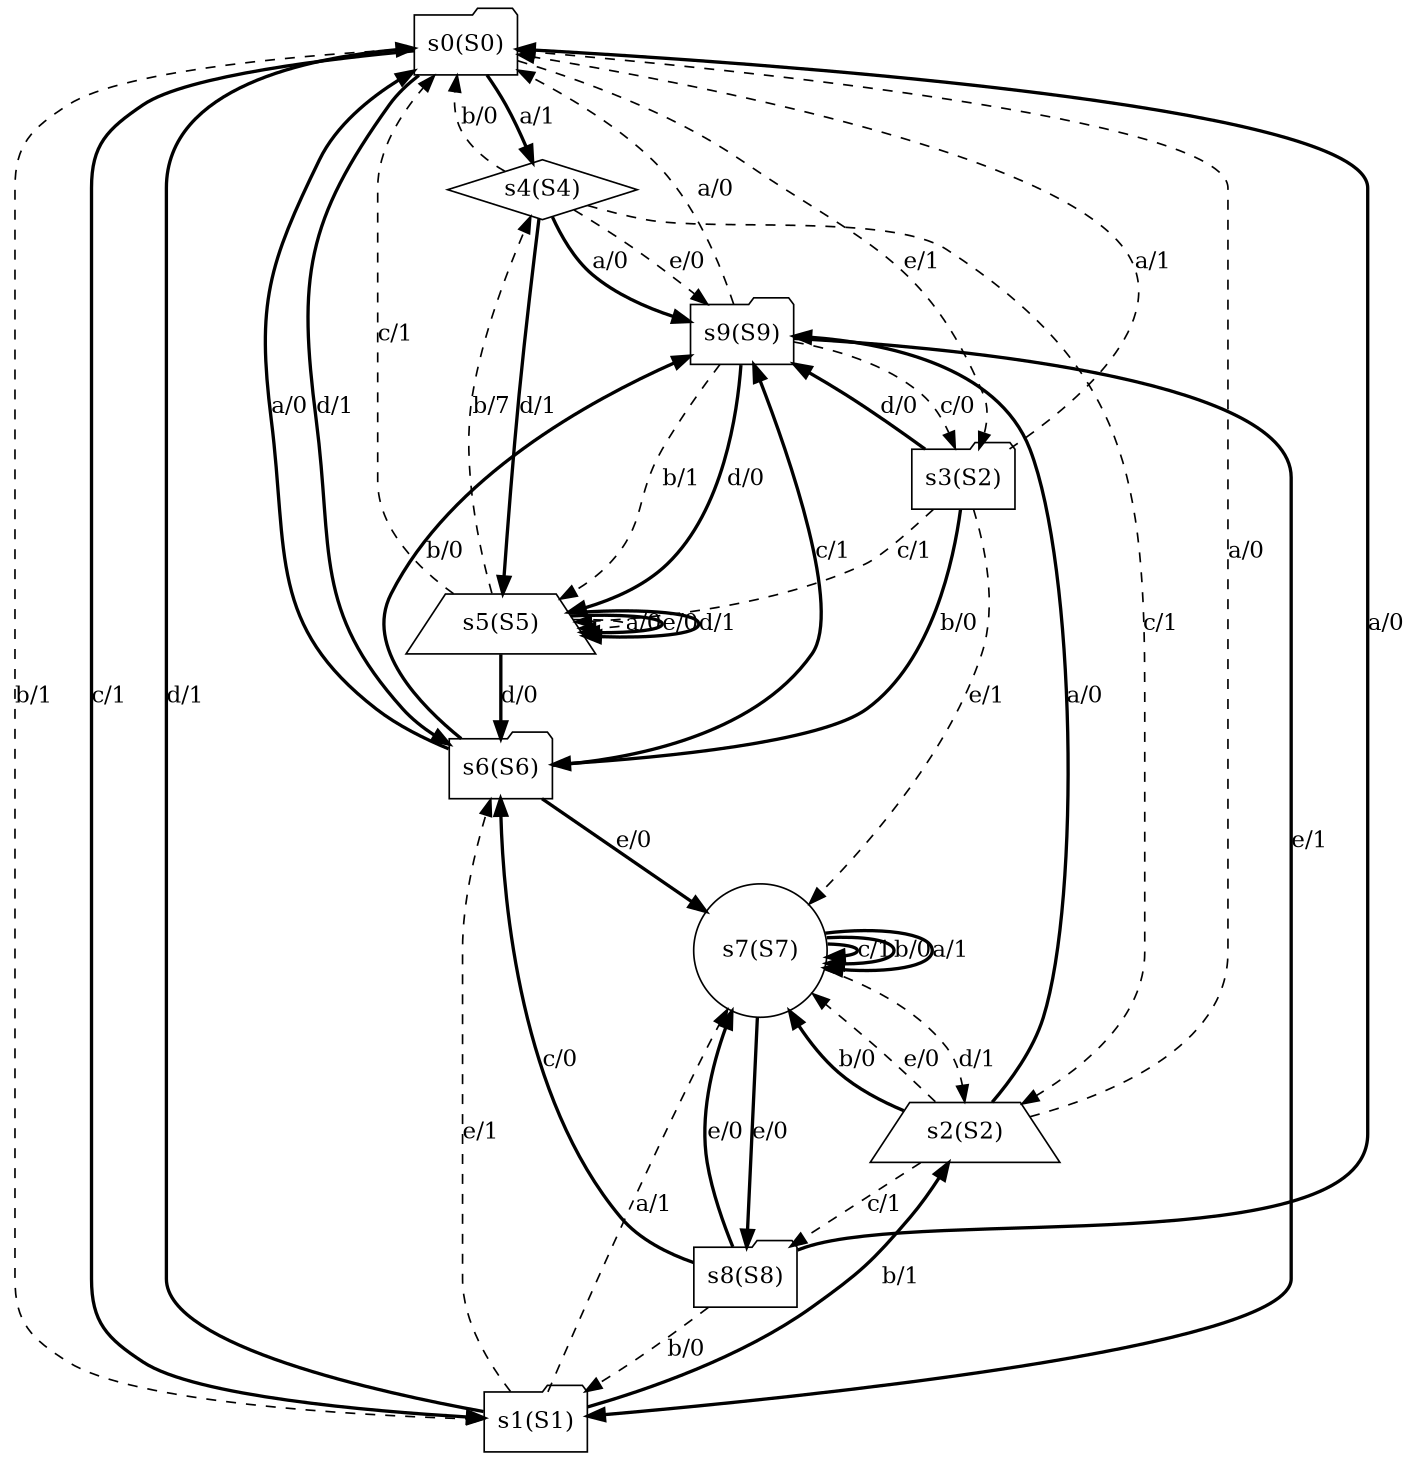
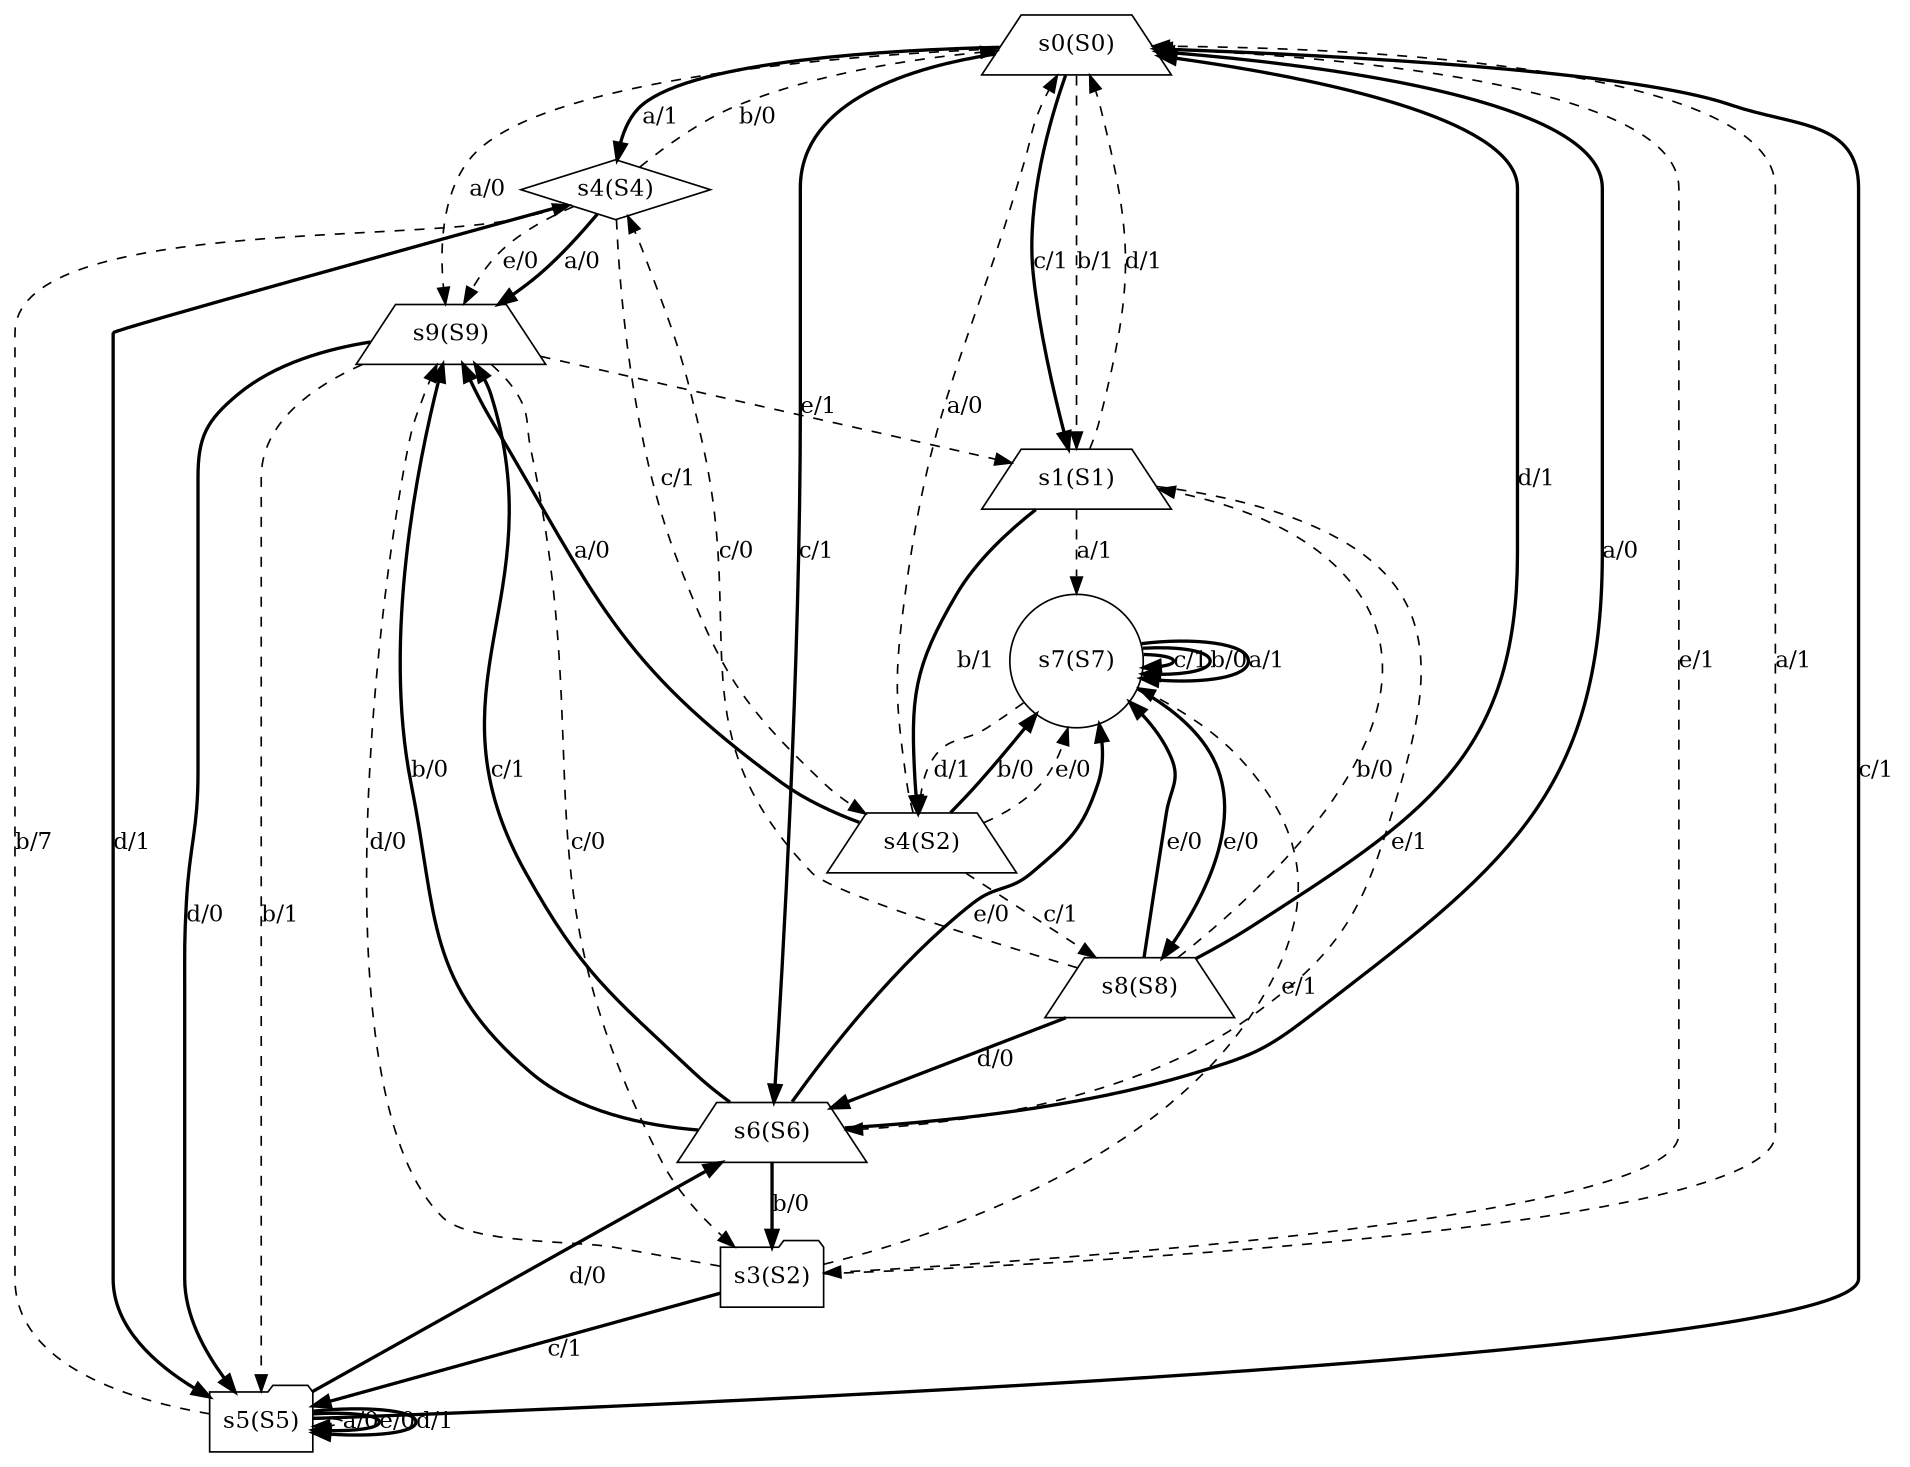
node "s0(S0)": shape folder -> trapezium
edge "s9(S9)" -> "s0(S0)": reversed
node "s9(S9)": shape folder -> trapezium
edge "s5(S5)" -> "s0(S0)": style dashed -> bold
edge "s0(S0)" -> "s6(S6)": label "d/1" -> "c/1"
edge "s3(S2)" -> "s9(S9)": style bold -> dashed
edge "s3(S2)" -> "s5(S5)": style dashed -> bold
node "s5(S5)": shape trapezium -> folder
edge "s8(S8)" -> "s0(S0)": label "a/0" -> "d/1"
edge "s8(S8)" -> "s4(S4)": added, label "c/0"
edge "s3(S2)" -> "s6(S6)": reversed
edge "s1(S1)" -> "s0(S0)": style bold -> dashed
node "s6(S6)": shape folder -> trapezium
edge "s9(S9)" -> "s1(S1)": style bold -> dashed
edge "s8(S8)" -> "s6(S6)": label "c/0" -> "d/0"
node "s2(S2)": label "s2(S2)" -> "s4(S2)"
node "s8(S8)": shape folder -> trapezium
node "s1(S1)": shape folder -> trapezium
